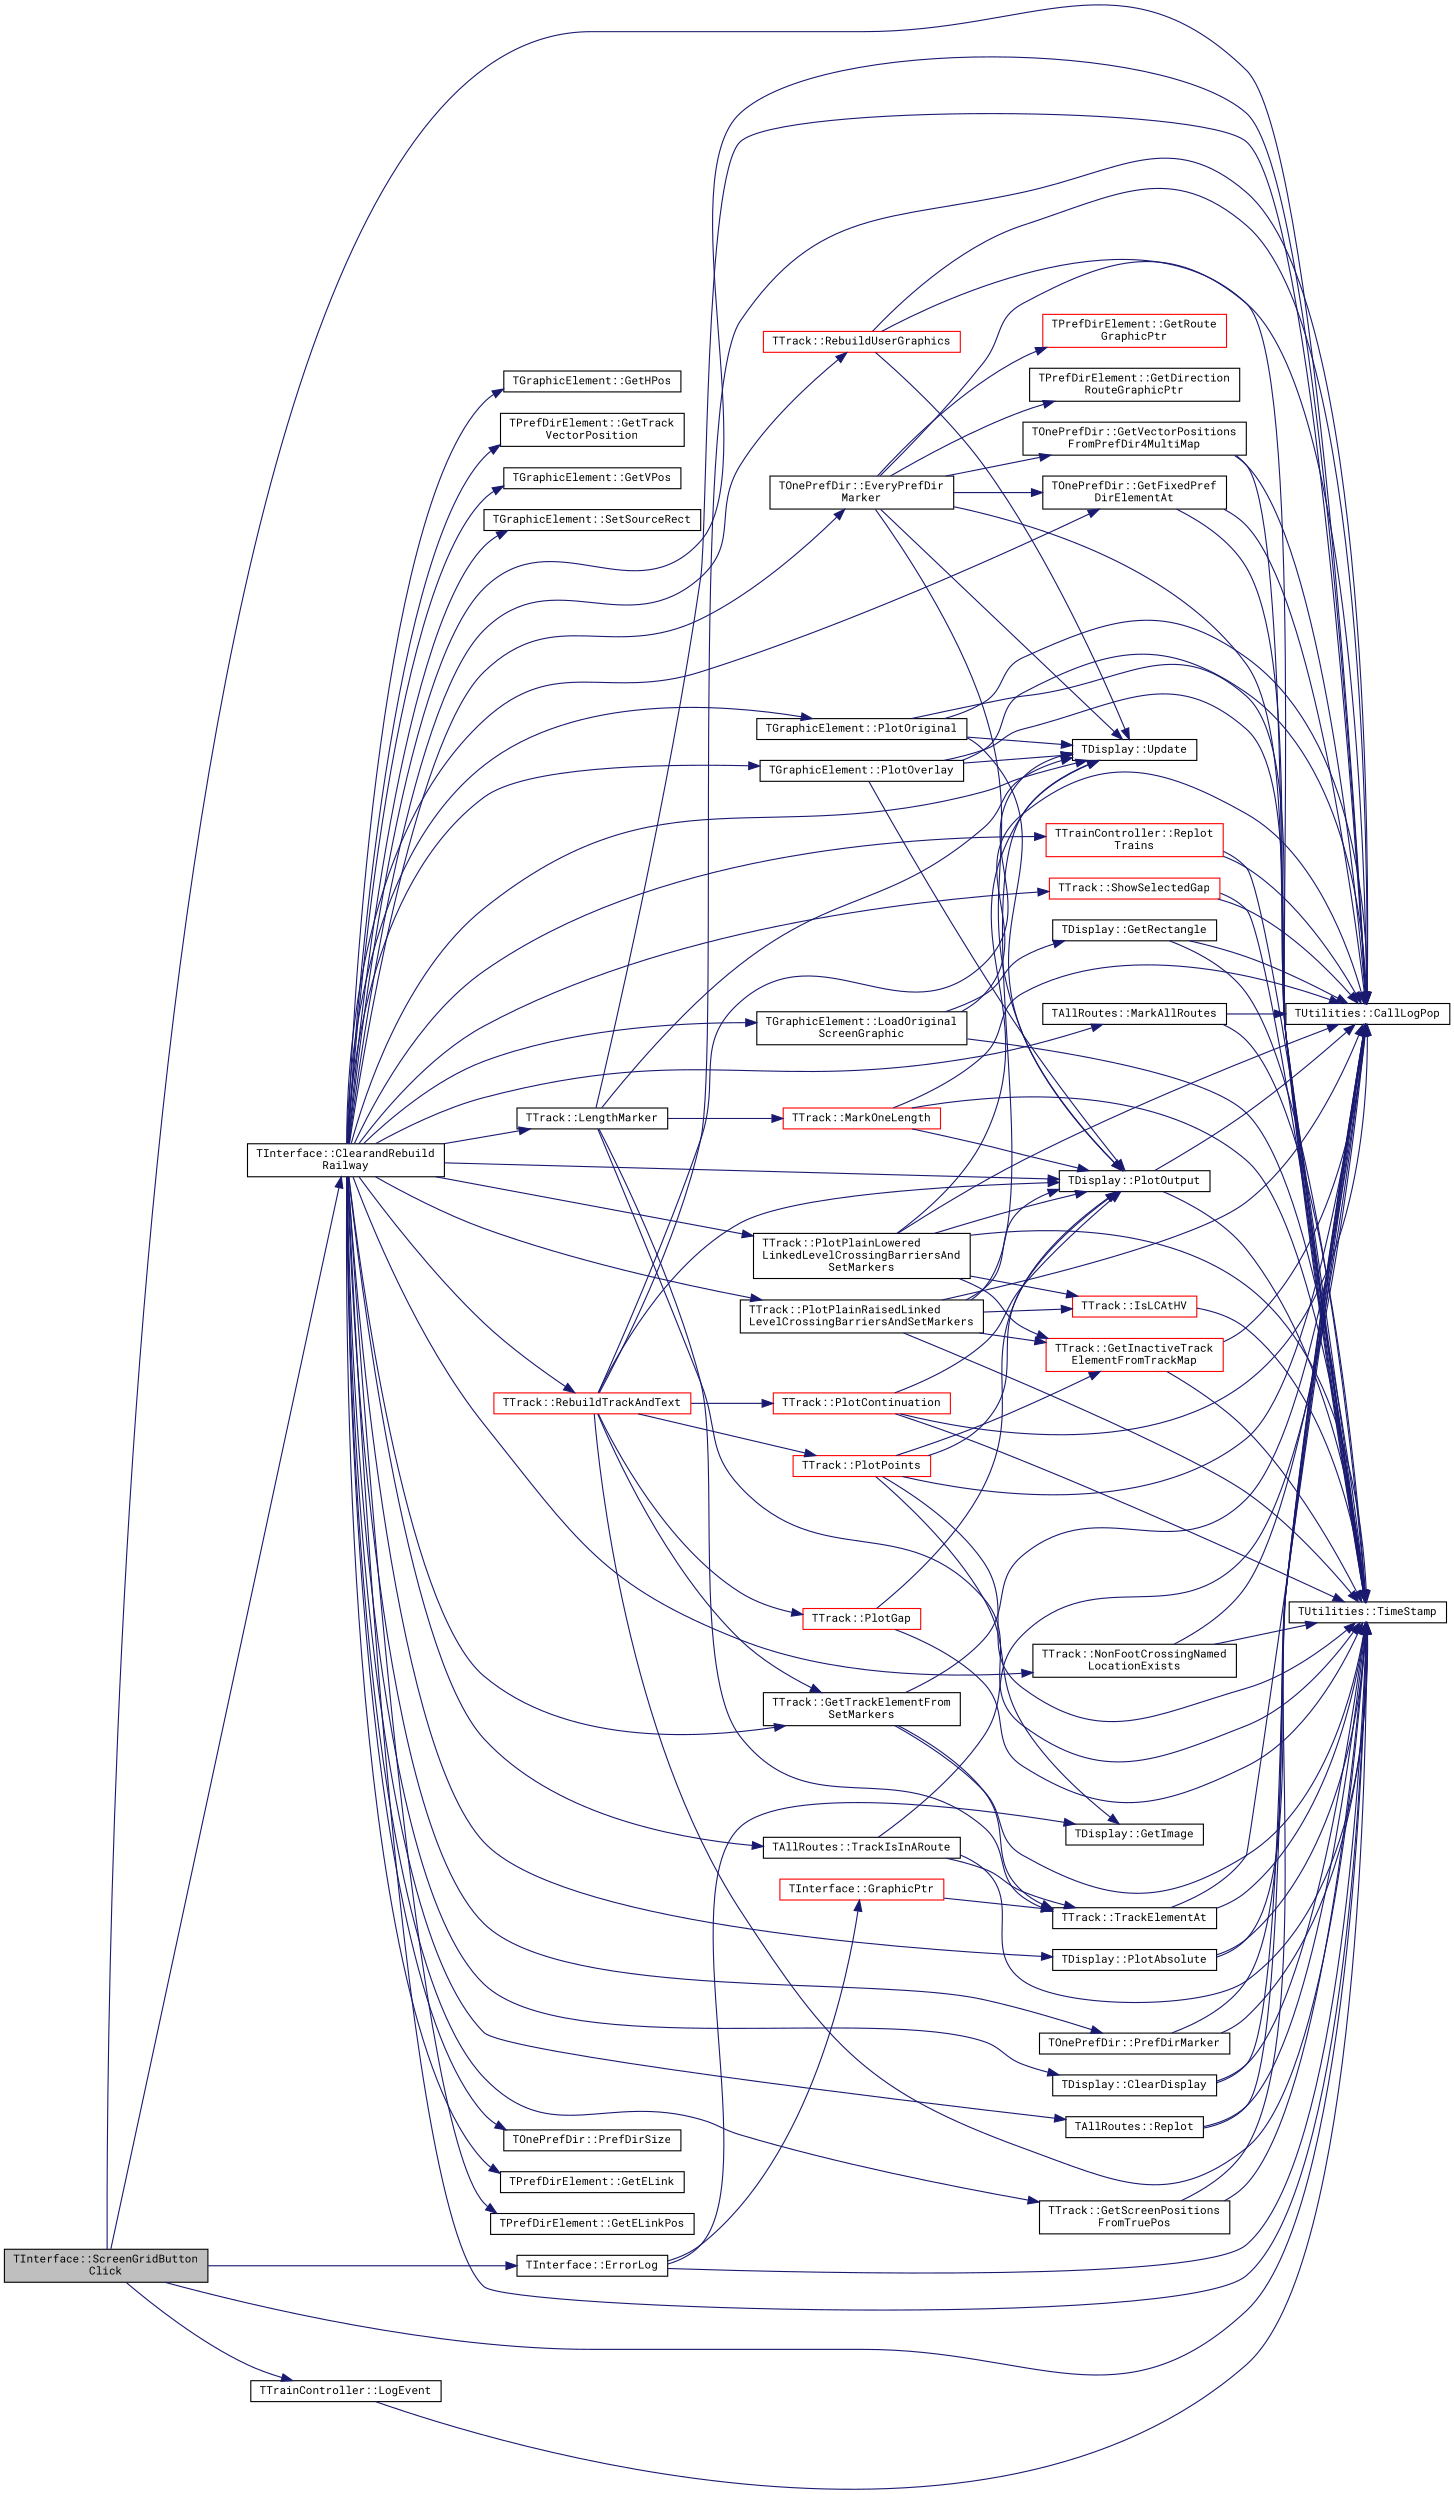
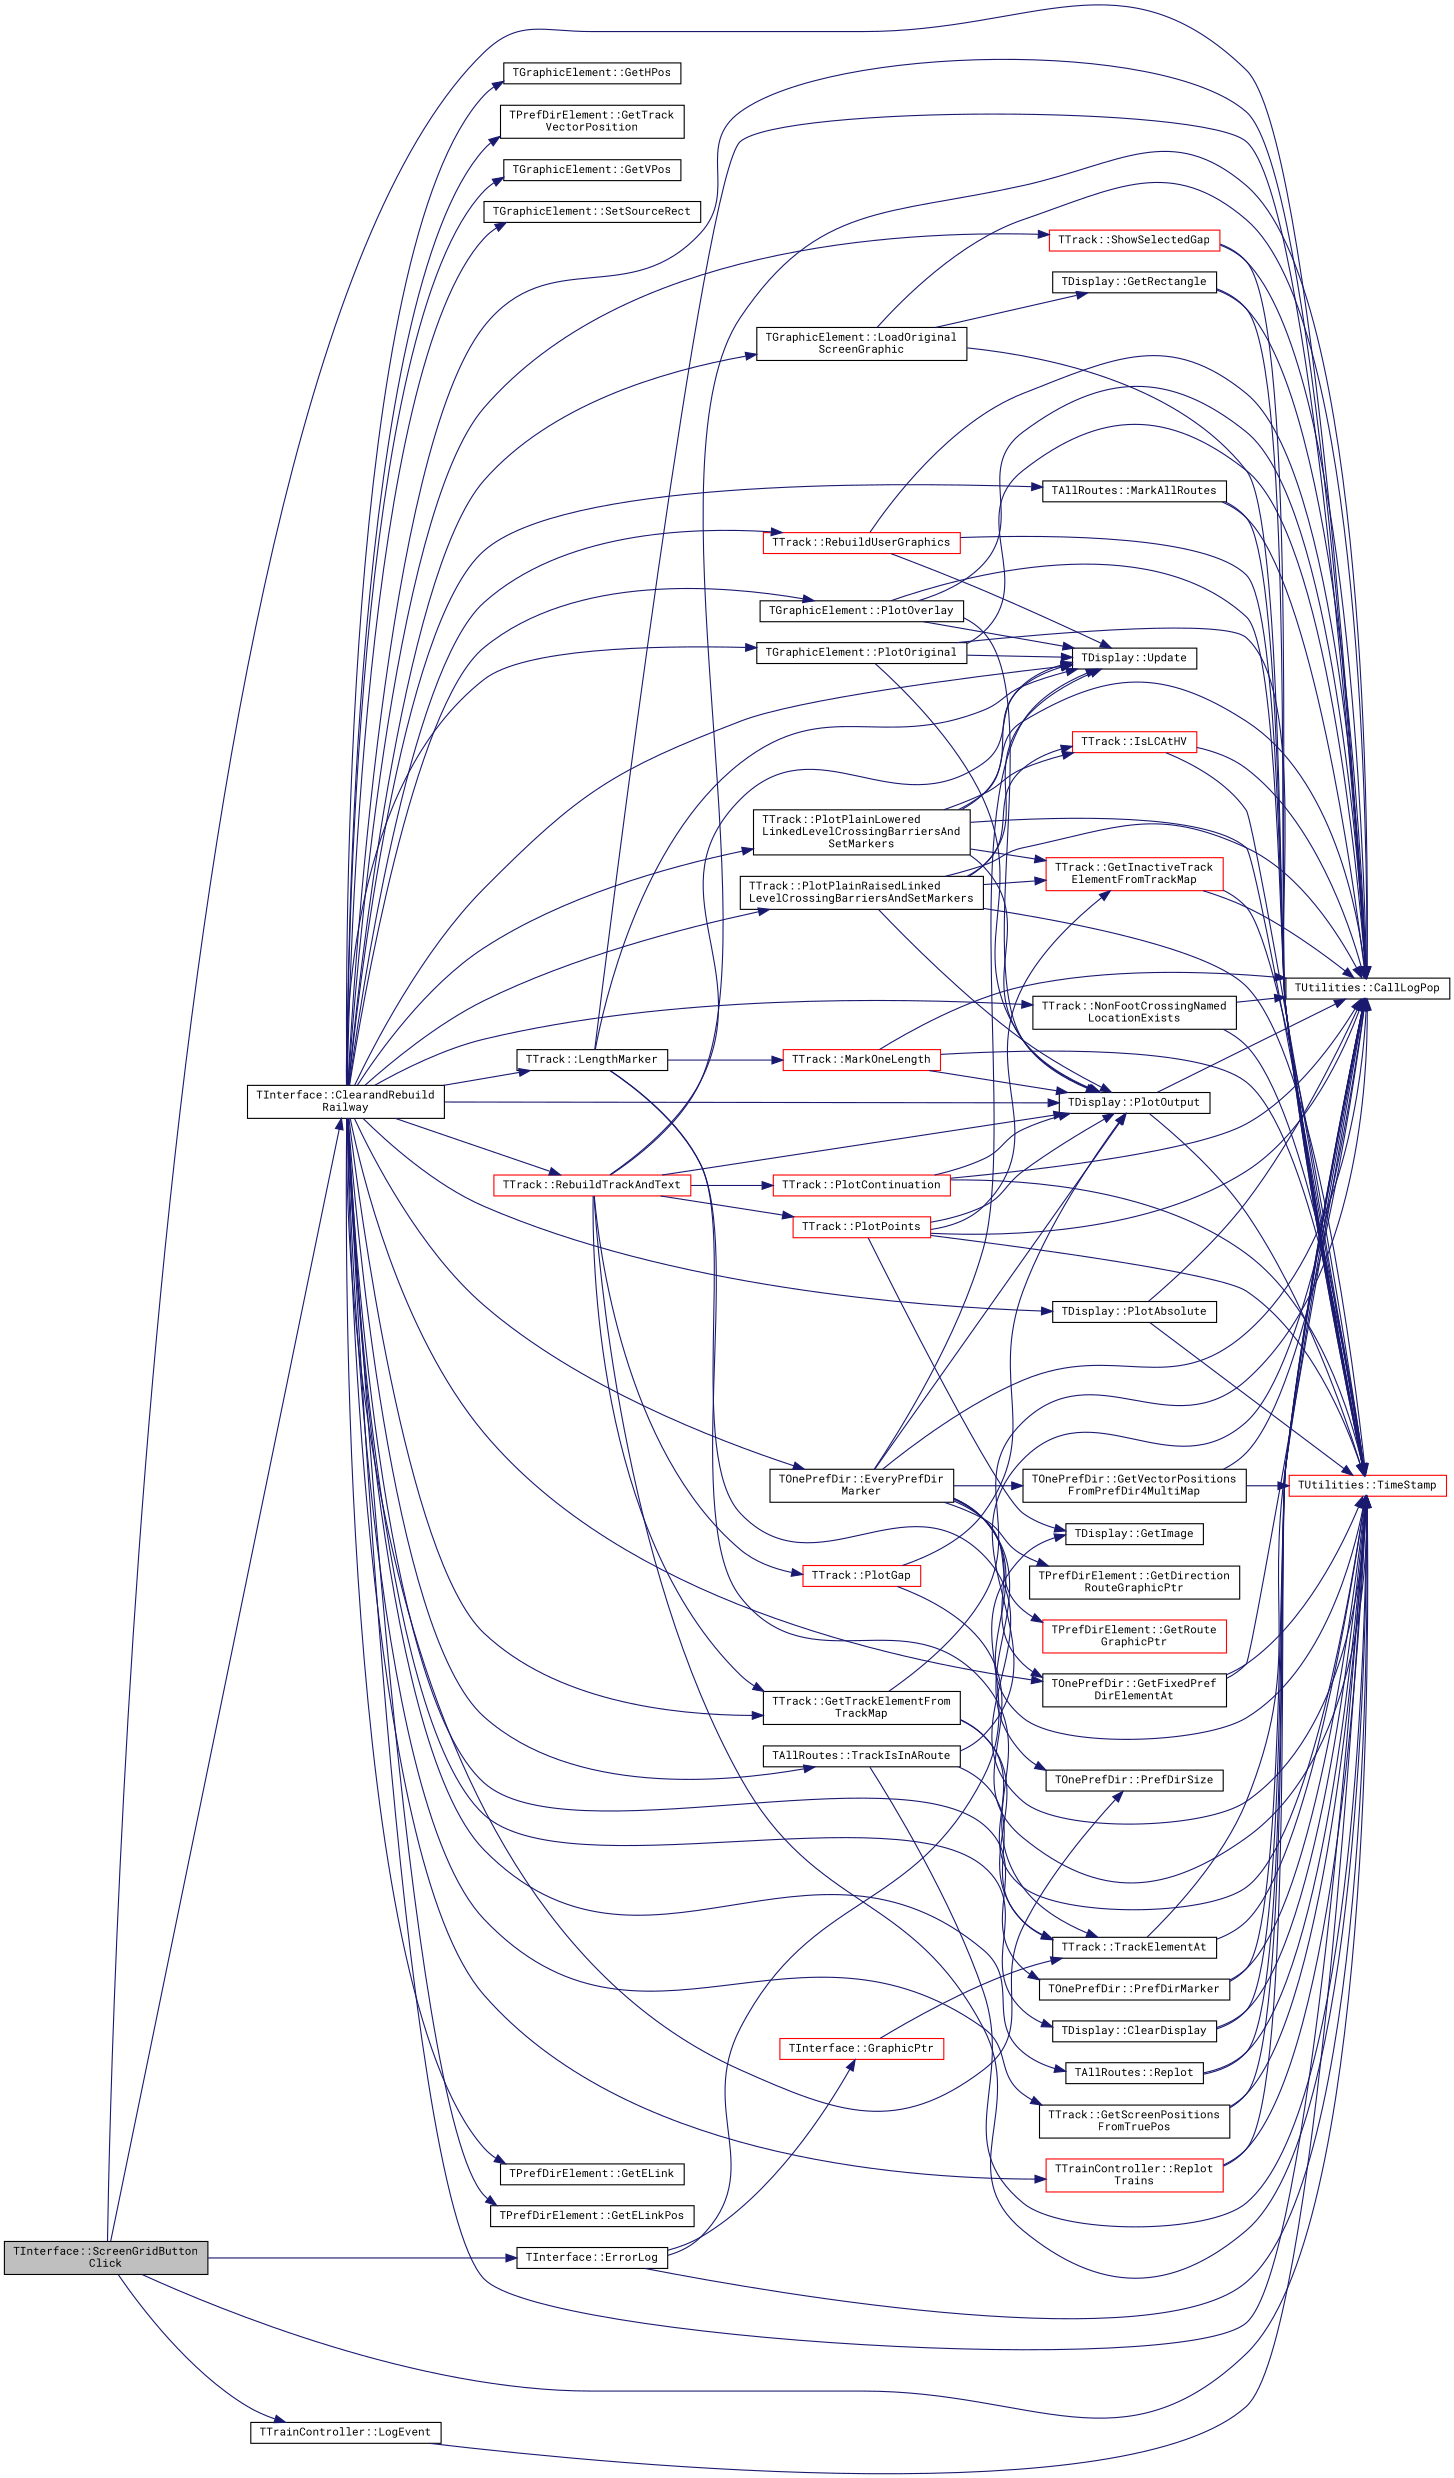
edge "TTrack::IsLCAtHV" -> "TUtilities::CallLogPop": added
node "TUtilities::TimeStamp": color black -> red
edge "TOnePrefDir::EveryPrefDir Marker" -> "TOnePrefDir::PrefDirSize": added
node "TTrack::GetTrackElementFrom SetMarkers": label "TTrack::GetTrackElementFrom SetMarkers" -> "TTrack::GetTrackElementFrom TrackMap"
